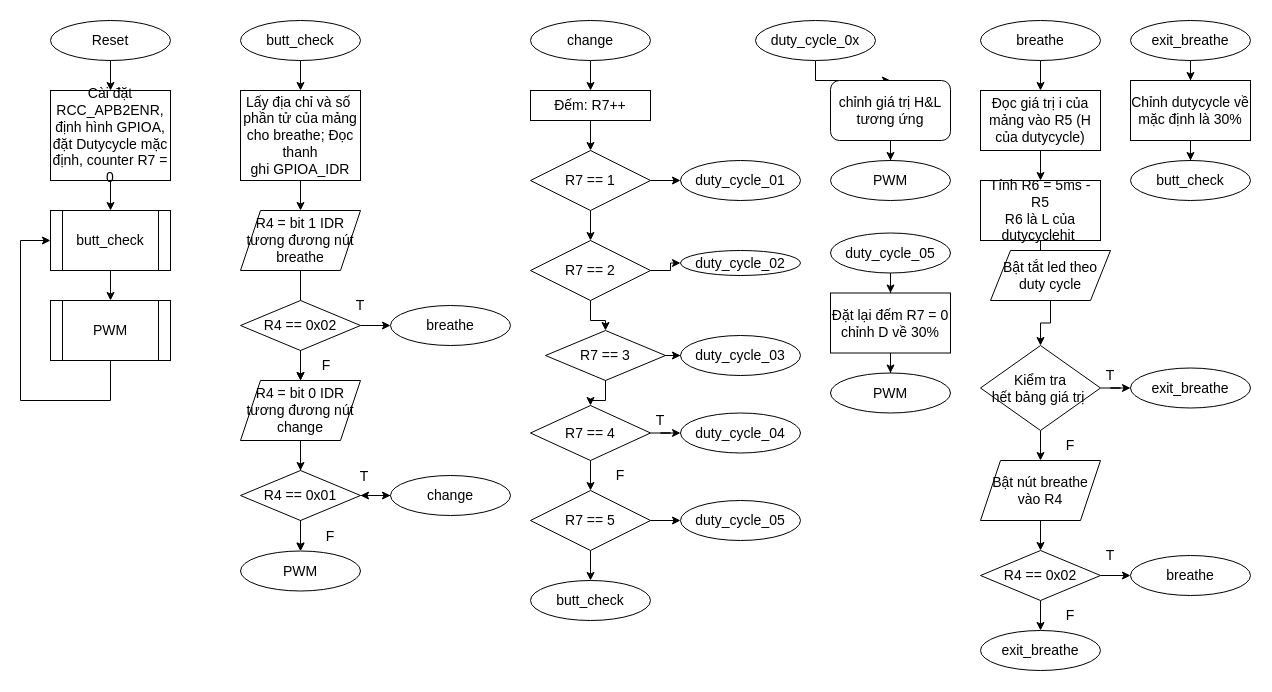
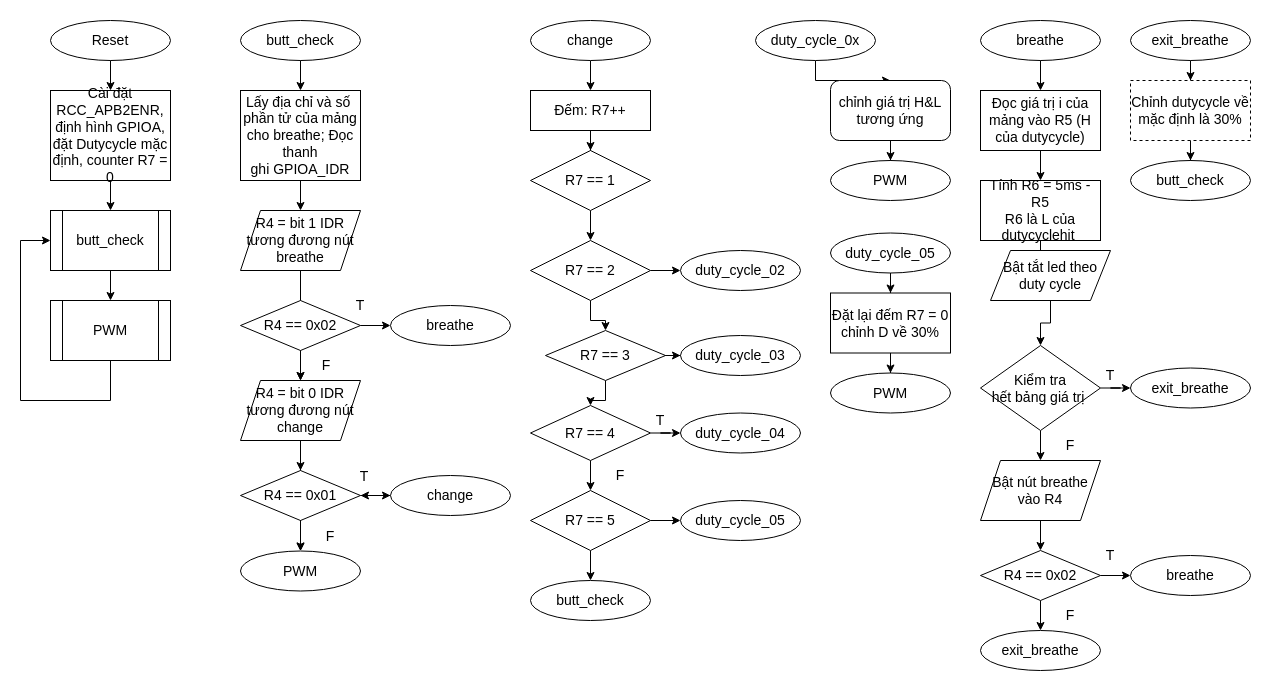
node "Đếm: R7++": size 120x30 -> 120x40
node "Chỉnh dutycycle về mặc định là 30%": style solid -> dashed
edge "R7 == 1" -> "duty_cycle_01": removed
node "duty_cycle_01": removed
node "duty_cycle_02": size 120x25 -> 120x40
